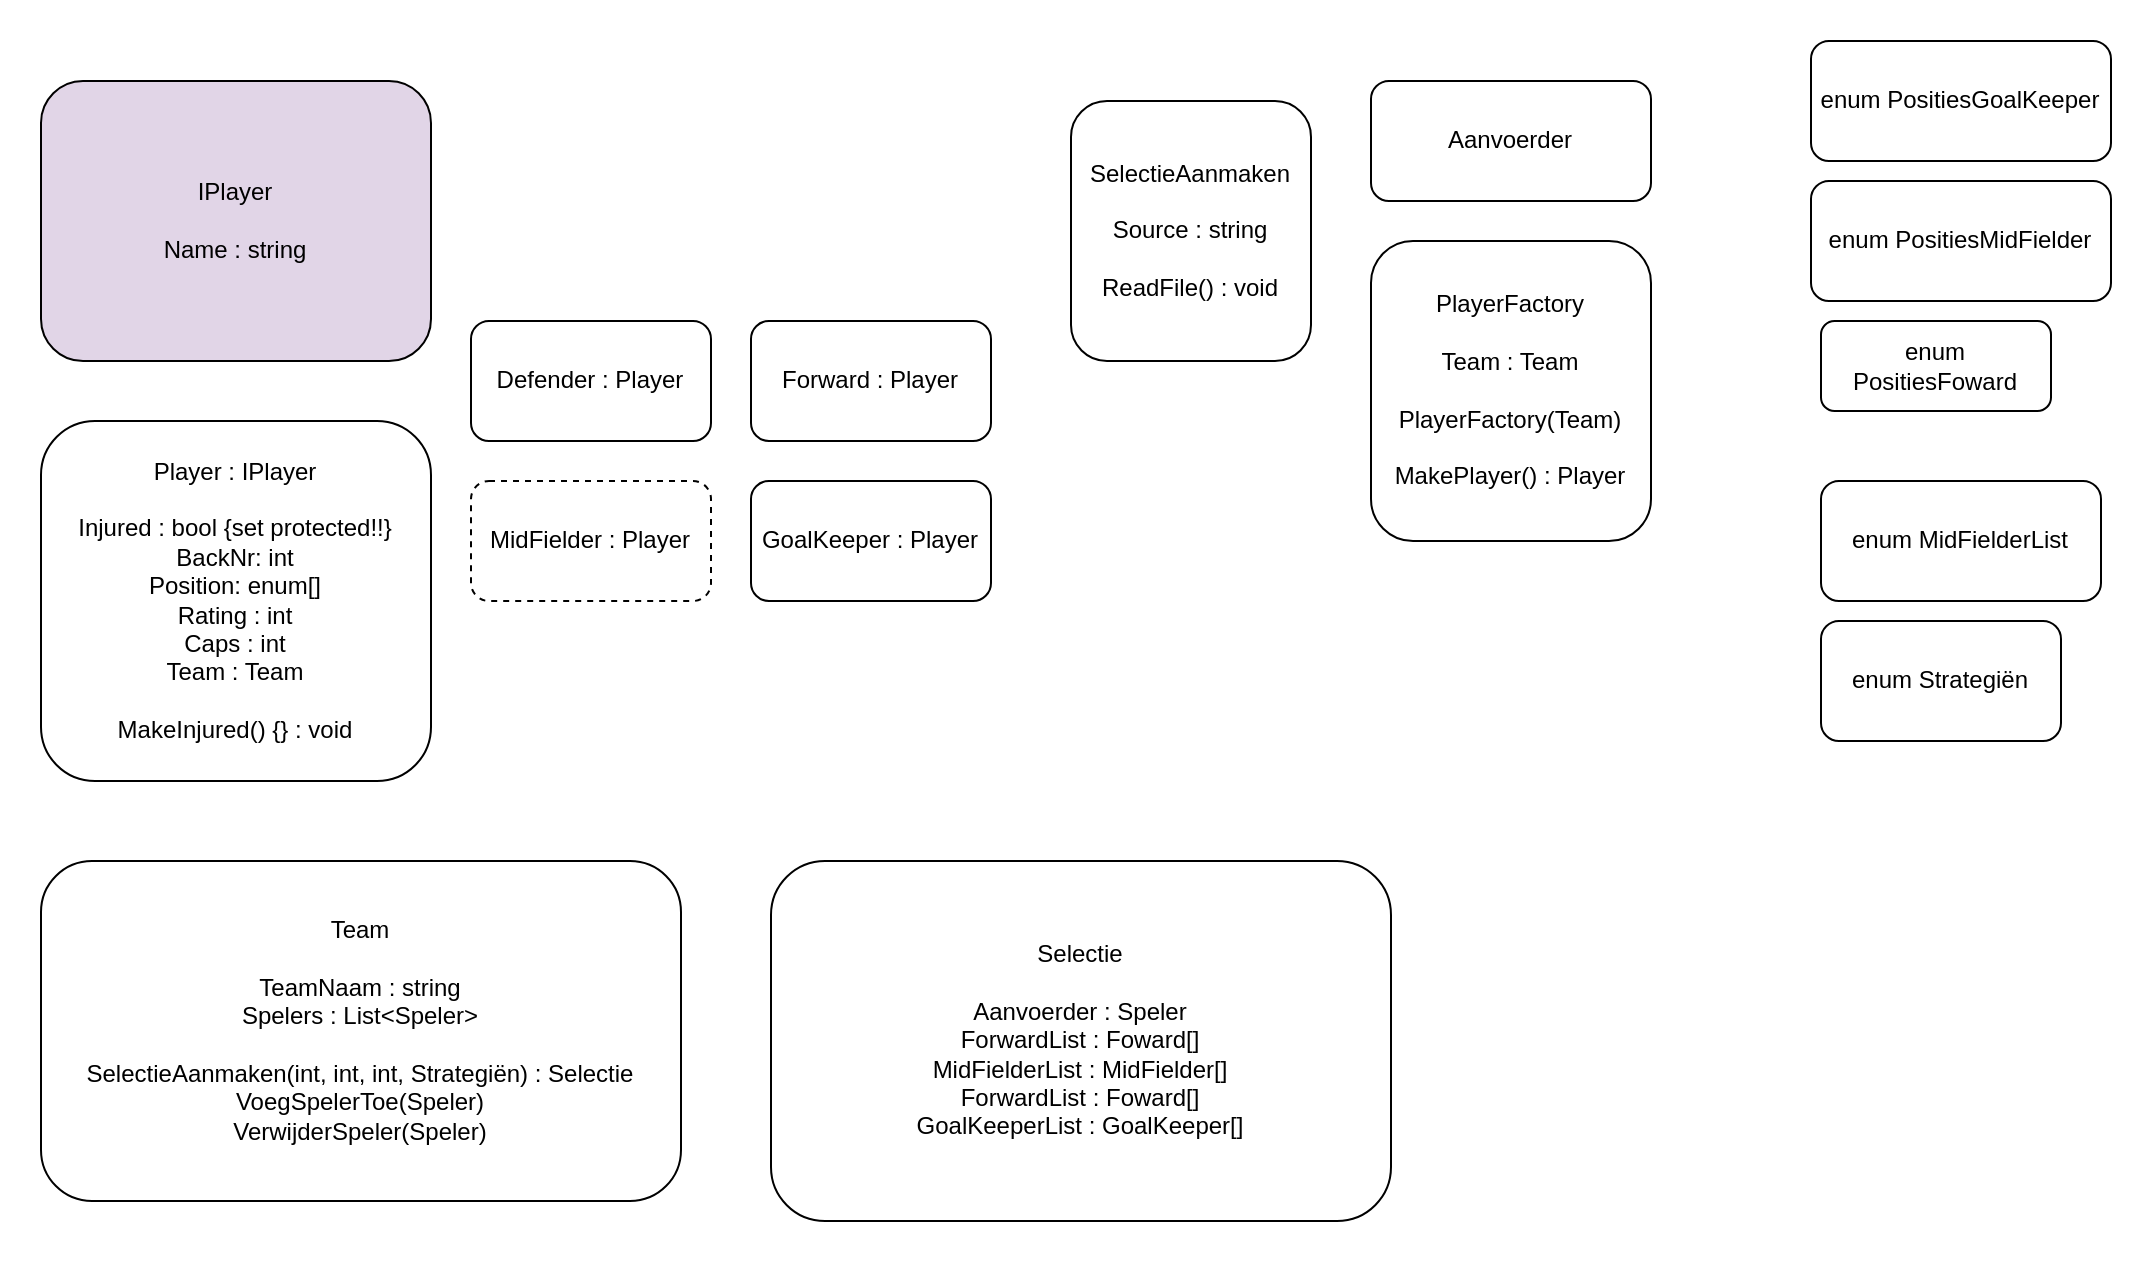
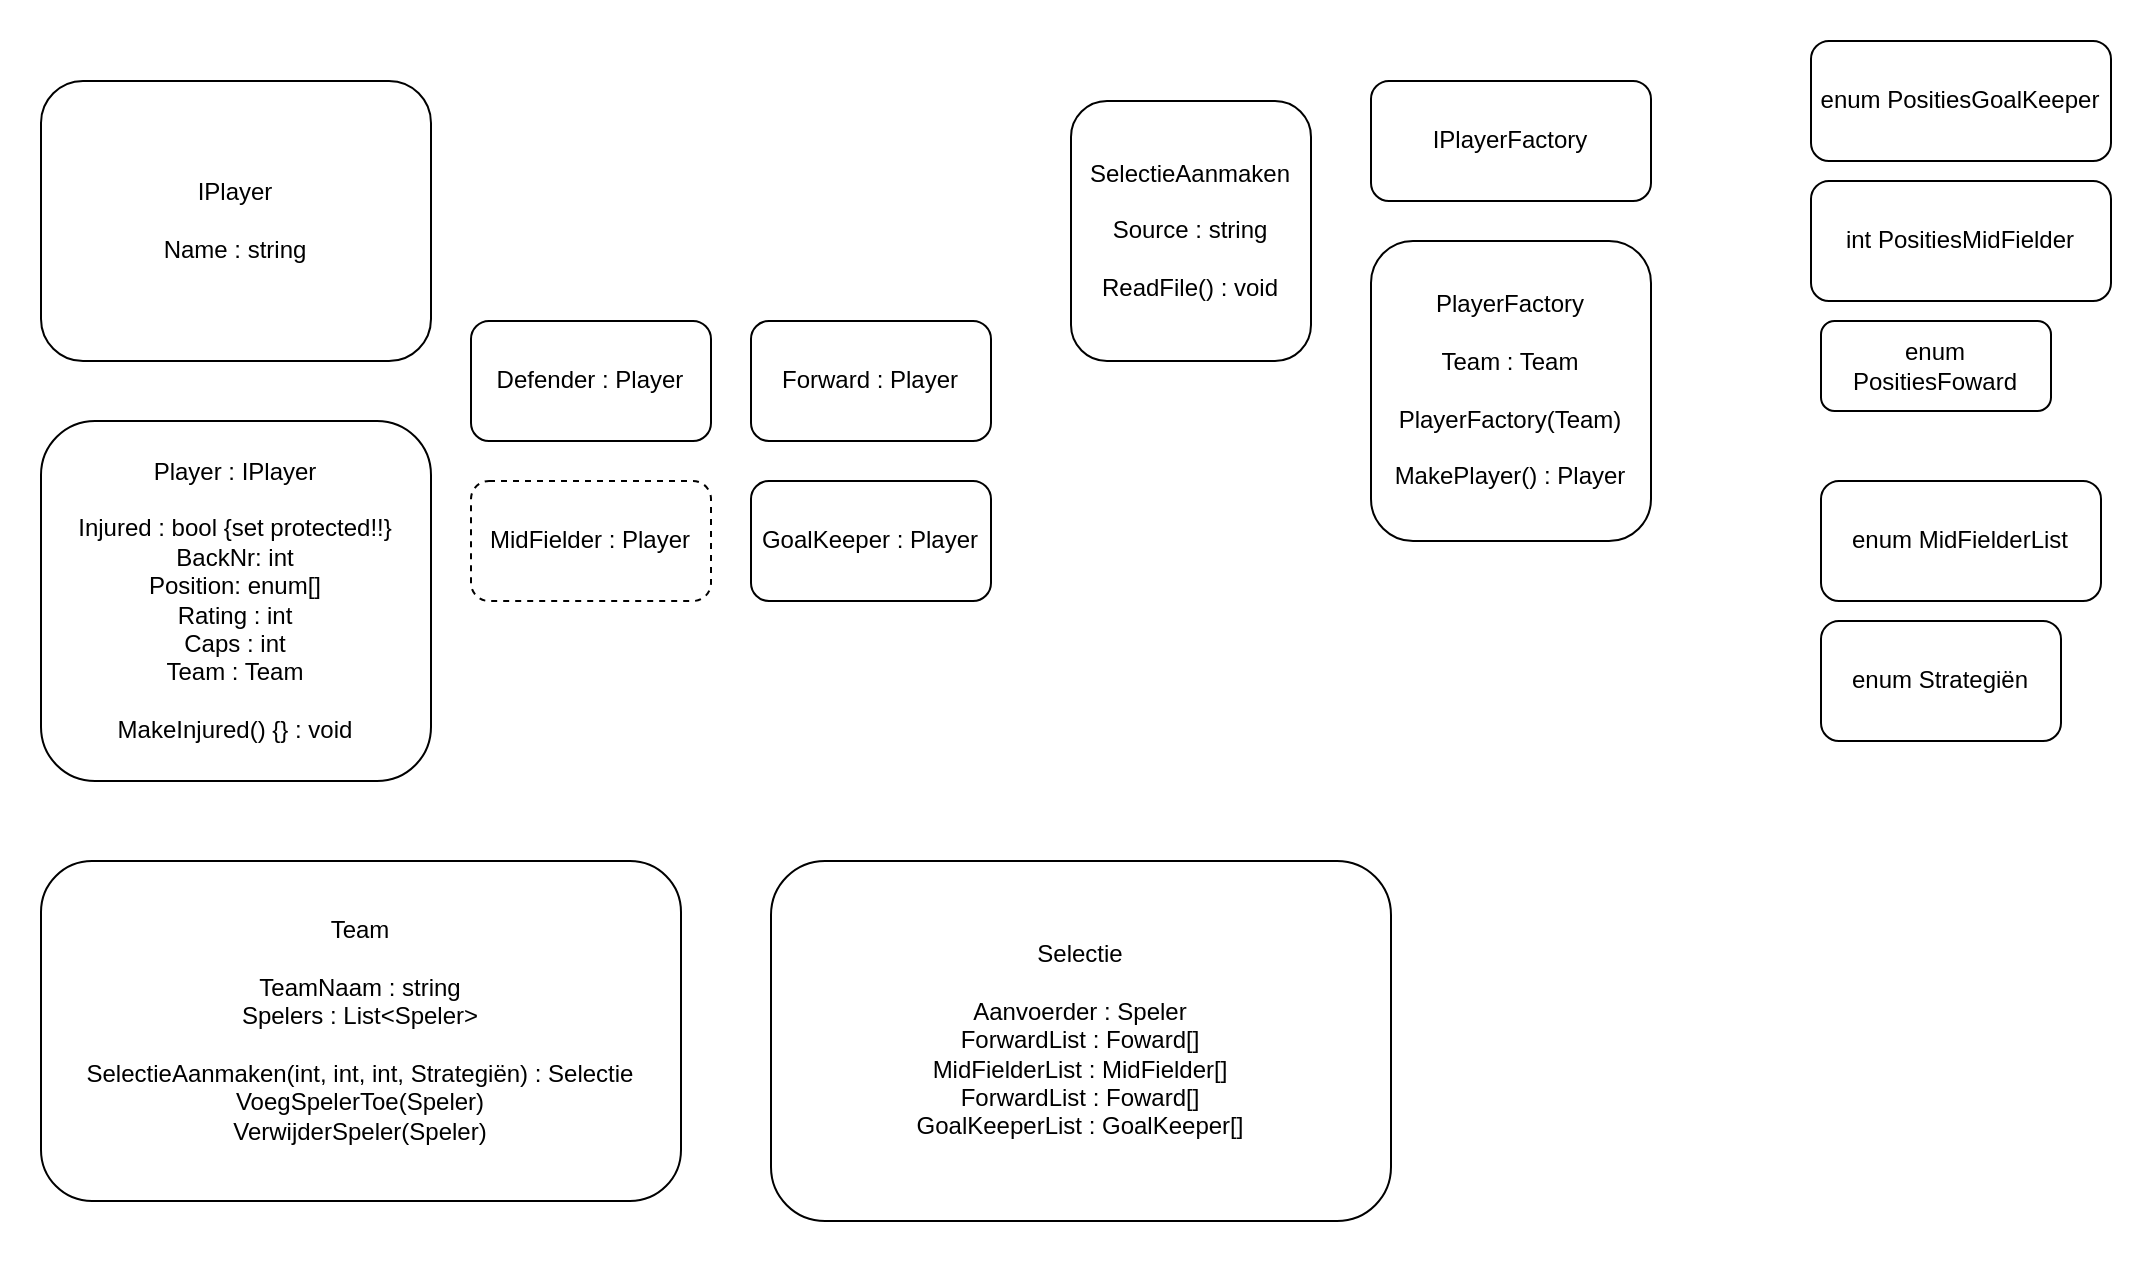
node "Aanvoerder": label "Aanvoerder" -> "IPlayerFactory"
node "IPlayer Name : string": fillcolor #e1d5e7 -> #ffffff
node "enum PositiesMidFielder": label "enum PositiesMidFielder" -> "int PositiesMidFielder"
